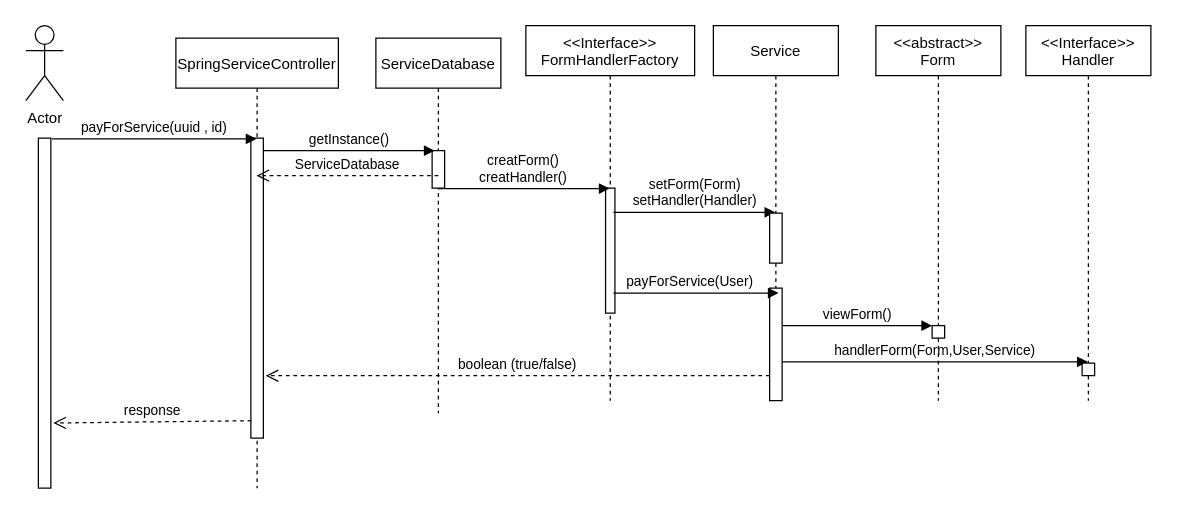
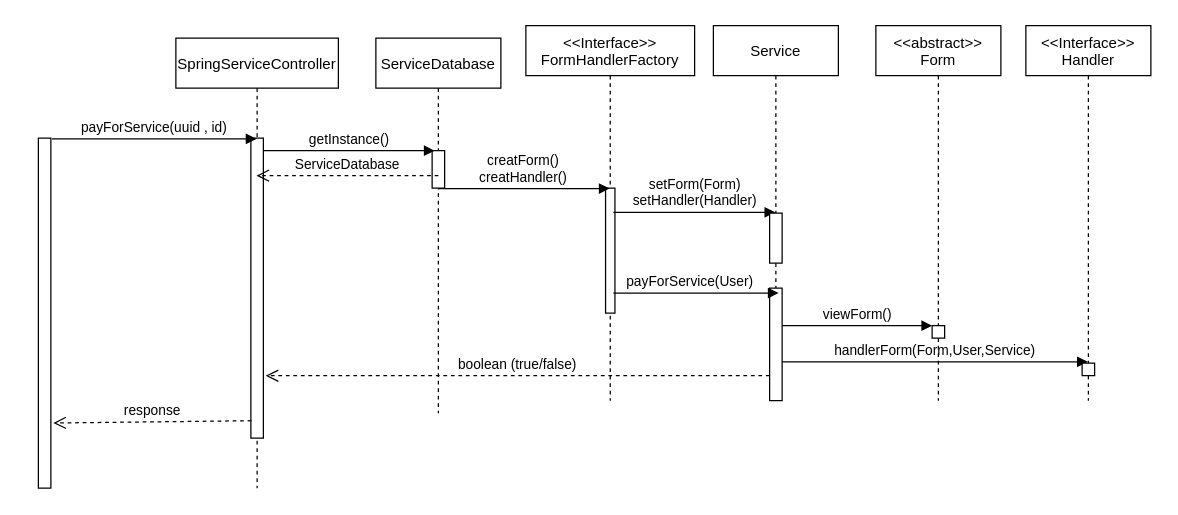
node "Actor": removed
